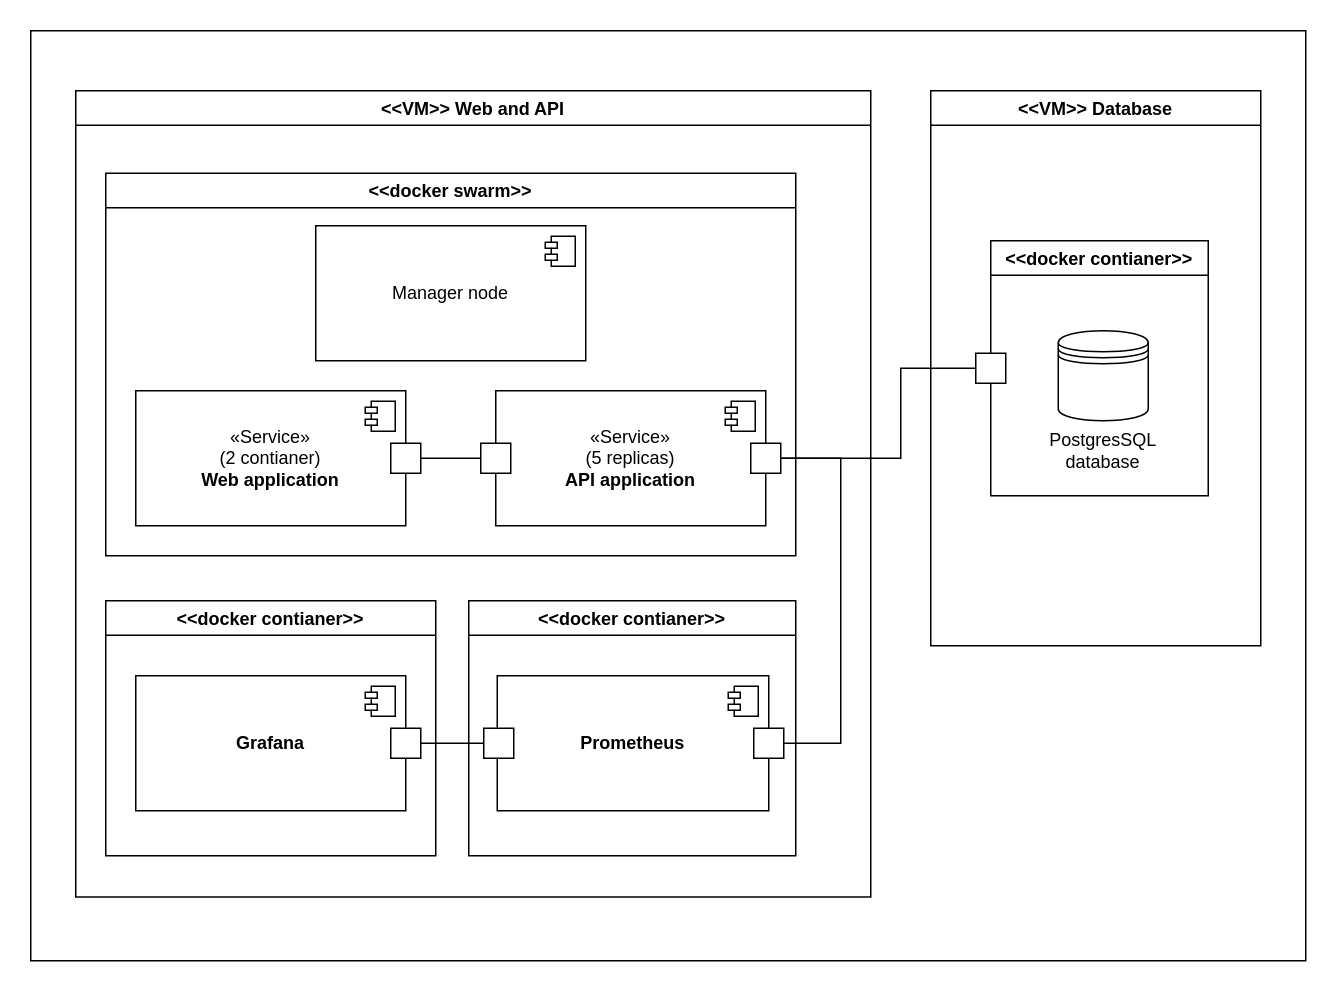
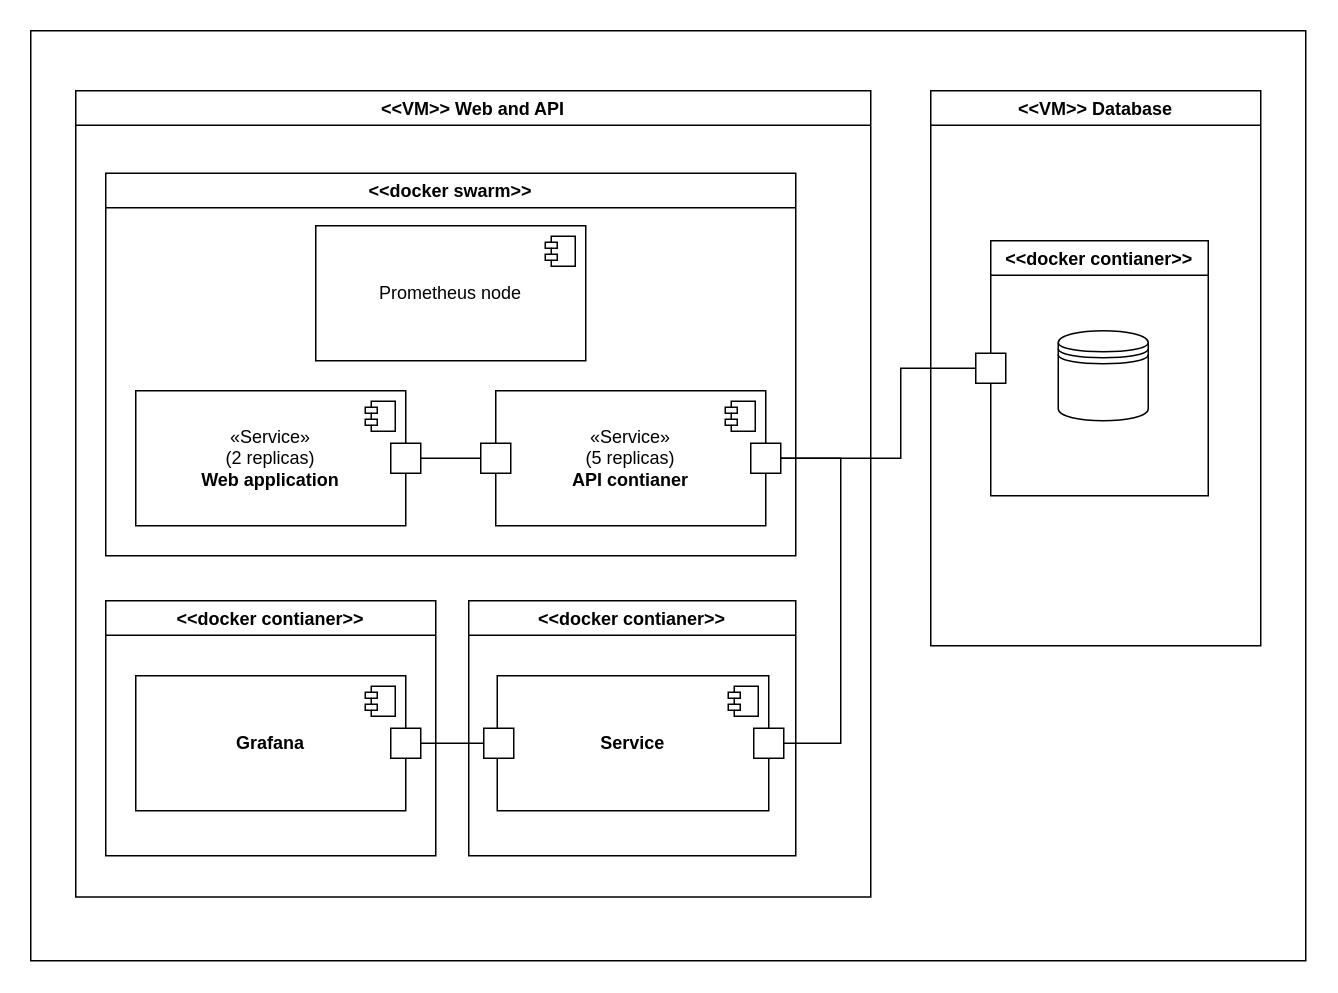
node "Manager node": label "Manager node" -> "Prometheus node"
node "PostgresSQL database": removed
node "«Service» (2 contianer) Web application": label "«Service» (2 contianer) Web application" -> "«Service» (2 replicas) Web application"
node "«Service» (5 replicas) API application": label "«Service» (5 replicas) API application" -> "«Service» (5 replicas) API contianer"
node "Prometheus": label "Prometheus" -> "Service"
